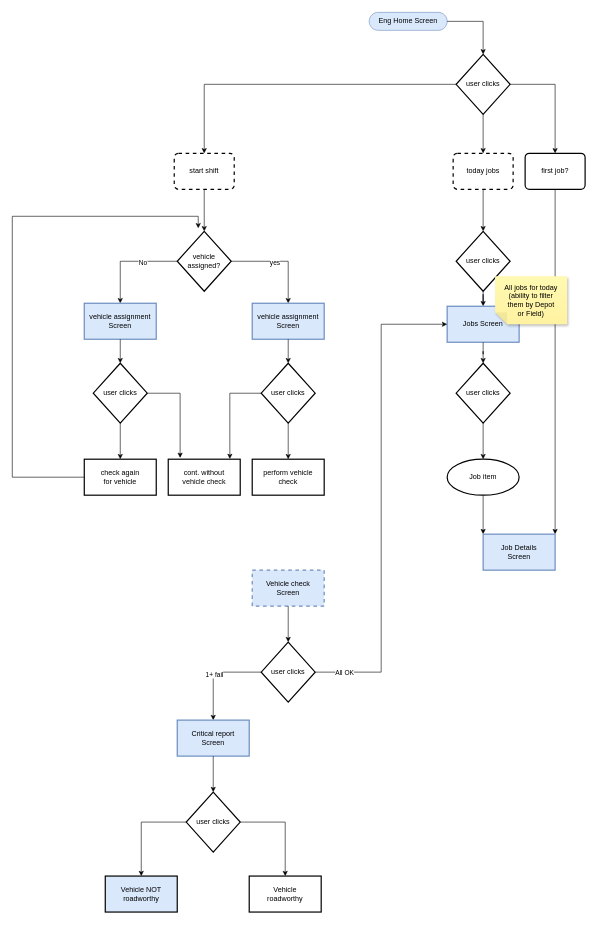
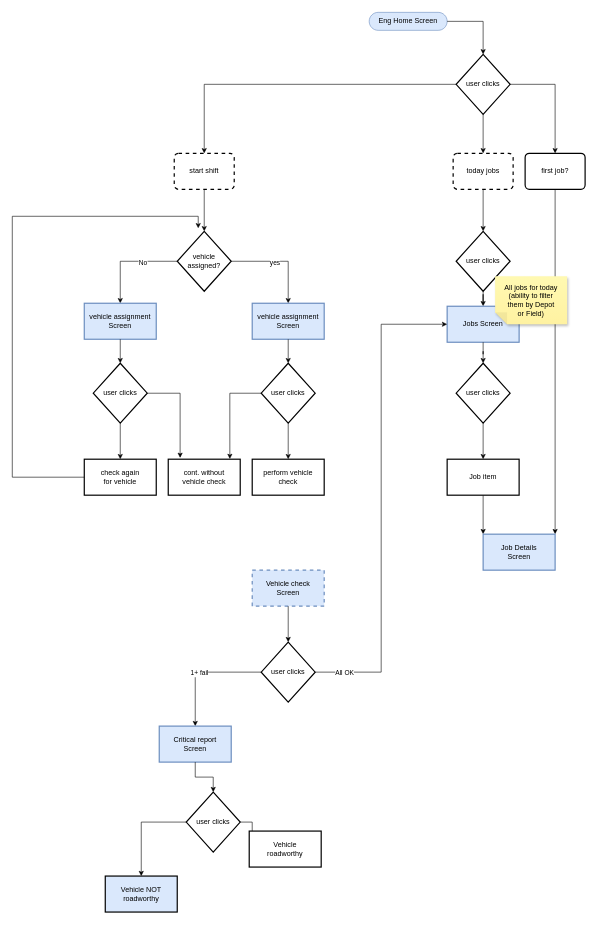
node "Job item": shape ellipse -> rectangle
node "Critical report Screen": moved (213, 738) -> (195, 744)
node "Vehicle roadworthy": moved (285, 894) -> (285, 849)
